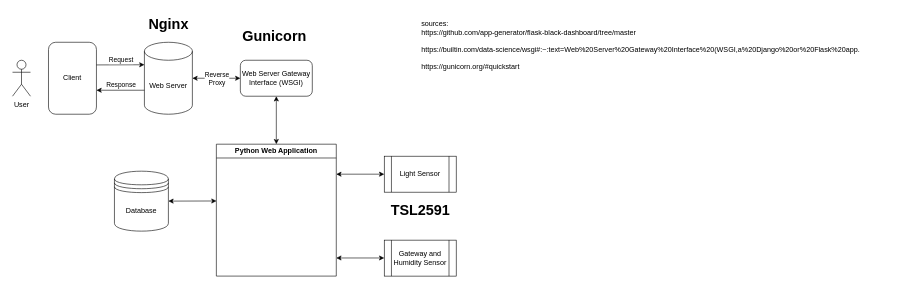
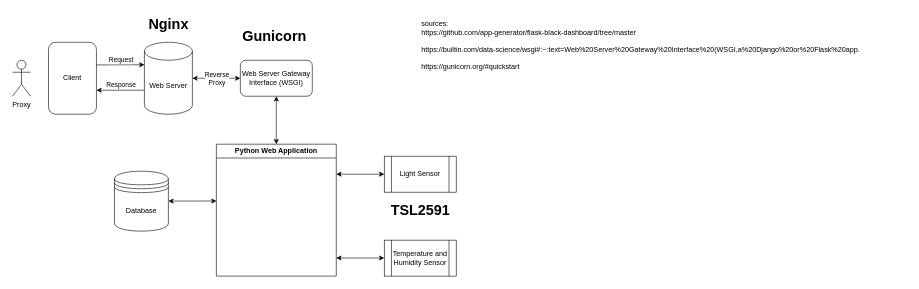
node "User": label "User" -> "Proxy"
node "Gateway and Humidity Sensor": label "Gateway and Humidity Sensor" -> "Temperature and Humidity Sensor"
